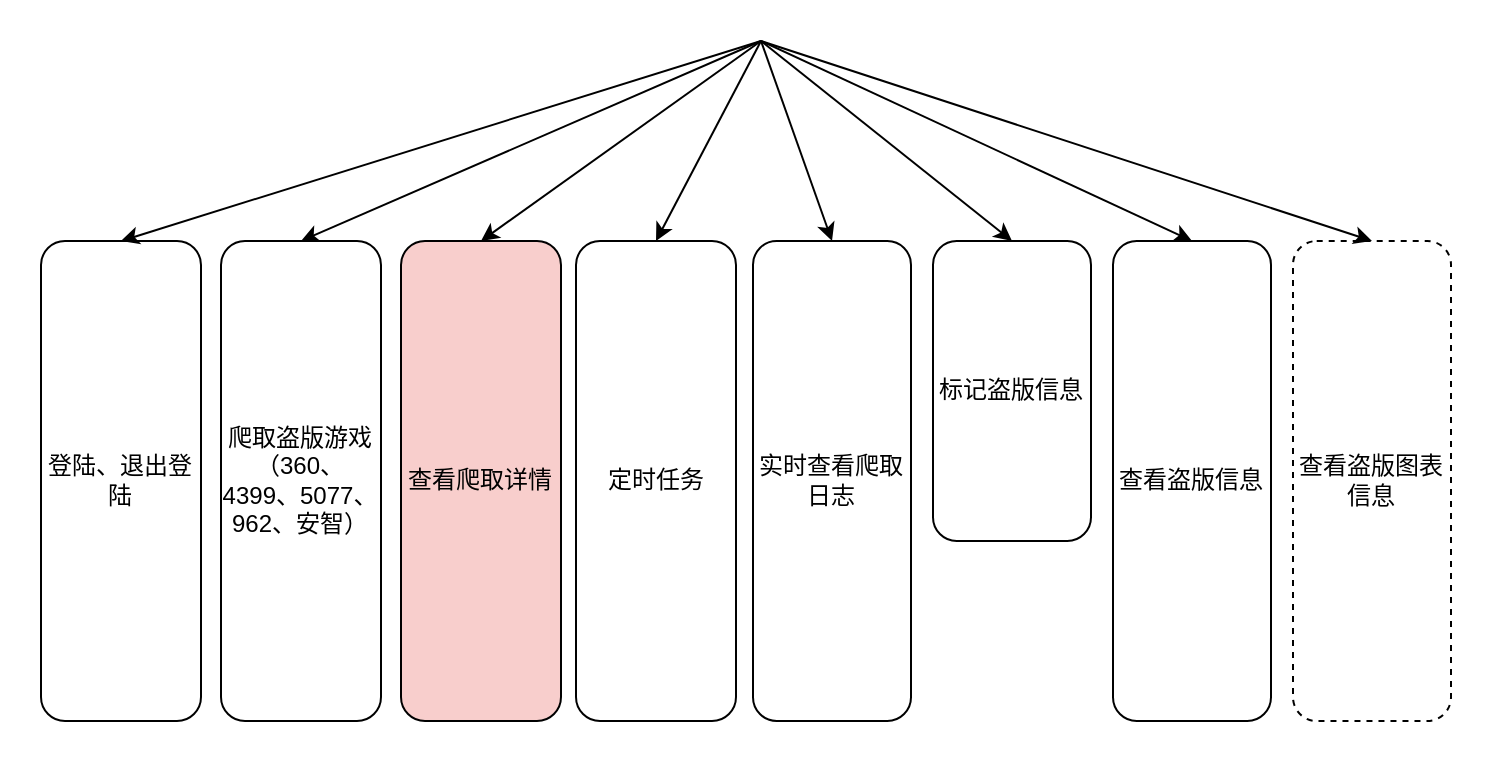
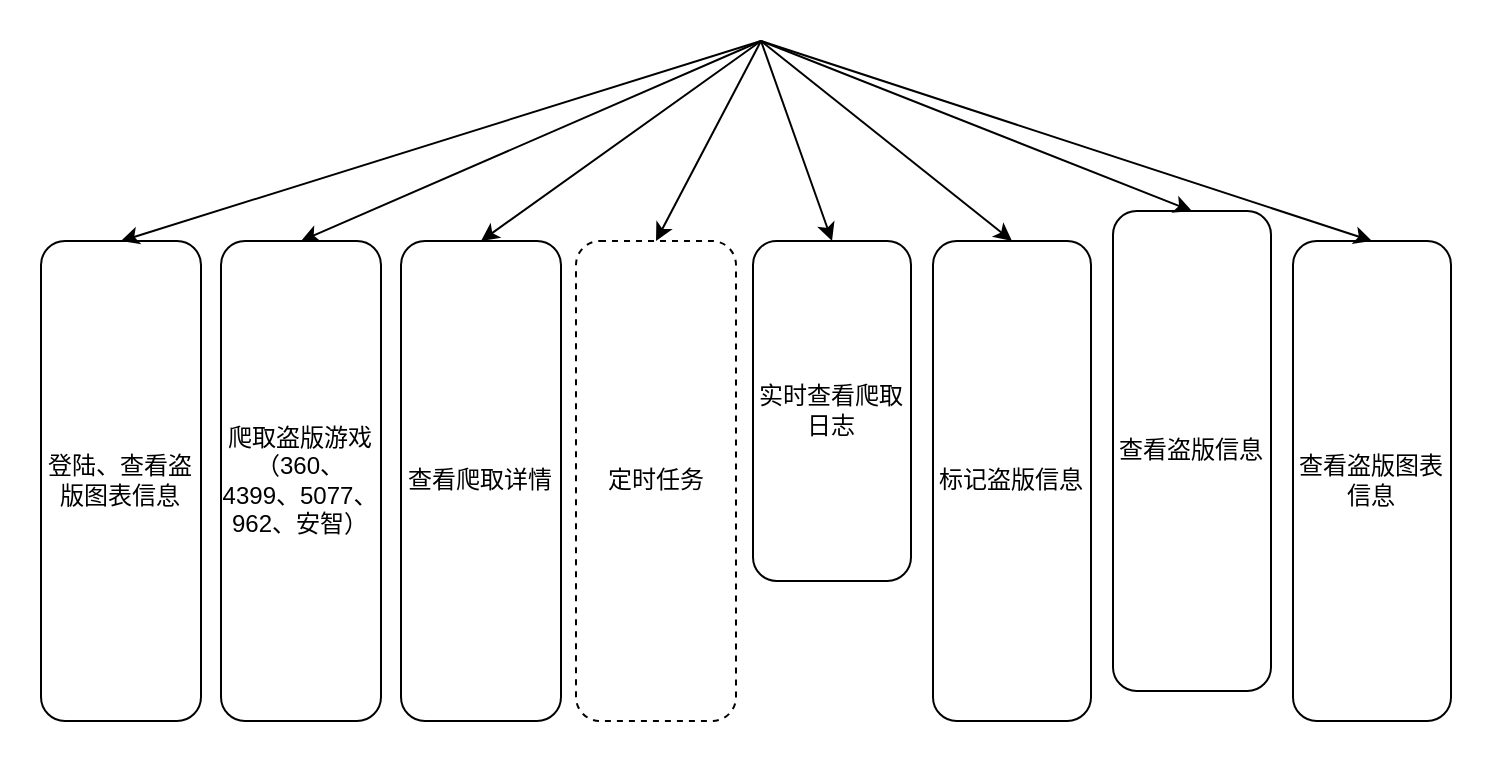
node "标记盗版信息": size 158x300 -> 158x480
node "登陆、退出登陆": label "登陆、退出登陆" -> "登陆、查看盗版图表信息"
node "查看爬取详情": fillcolor #f8cecc -> #ffffff
node "定时任务": style solid -> dashed
node "实时查看爬取日志": size 158x480 -> 158x340
node "查看盗版信息": moved (1192, 481) -> (1192, 451)
node "查看盗版图表信息": style dashed -> solid
